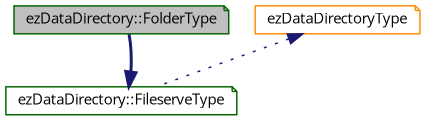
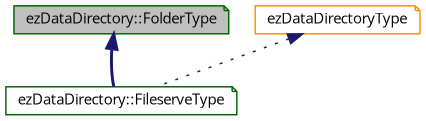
edge "ezDataDirectory::FolderType" -> "ezDataDirectory::FileserveType": reversed
